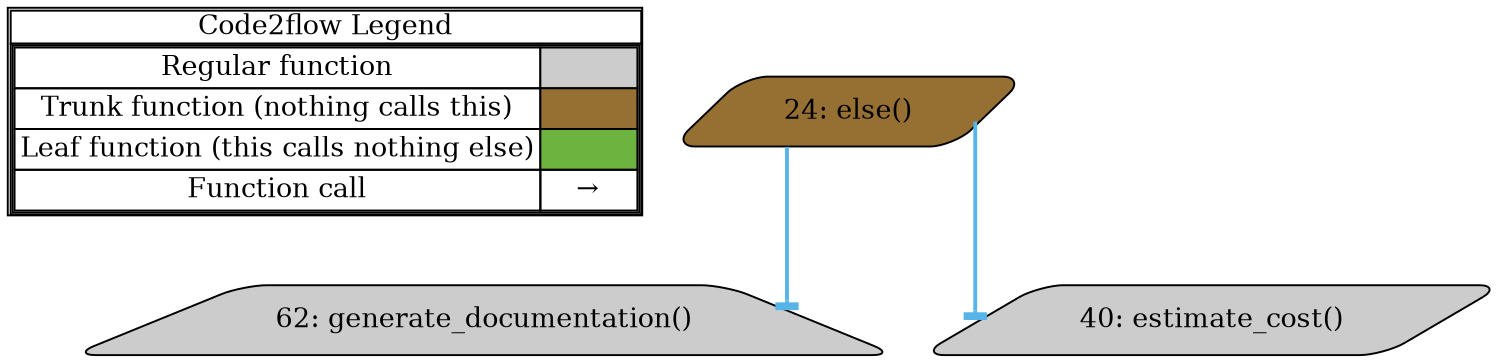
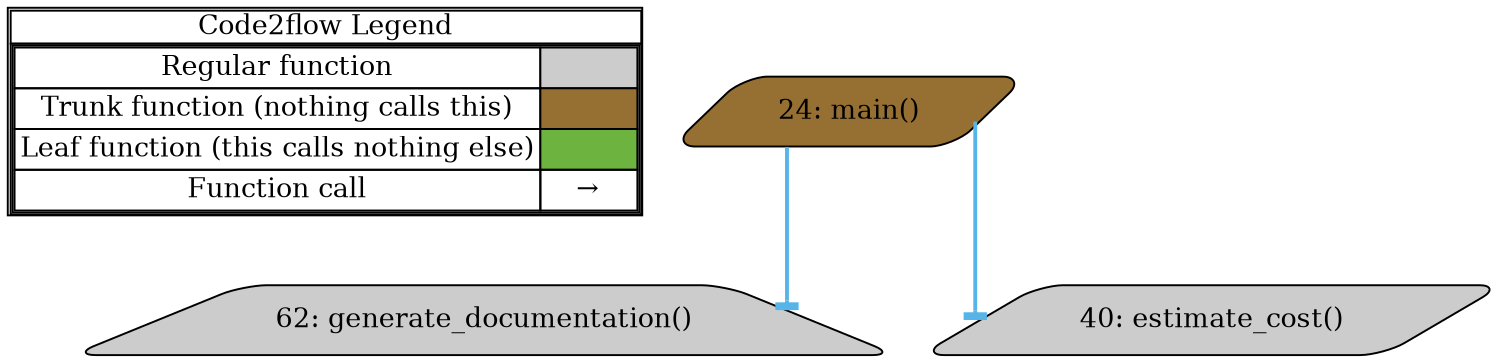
node "24: else()": label "24: else()" -> "24: main()"
